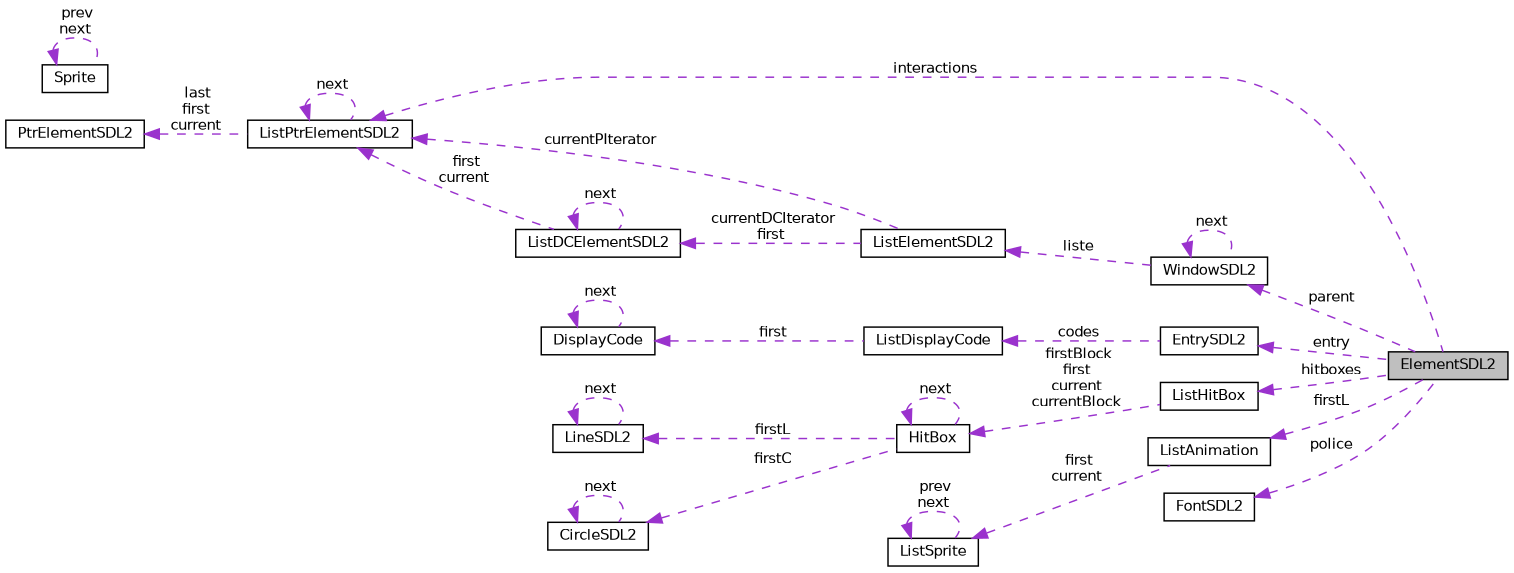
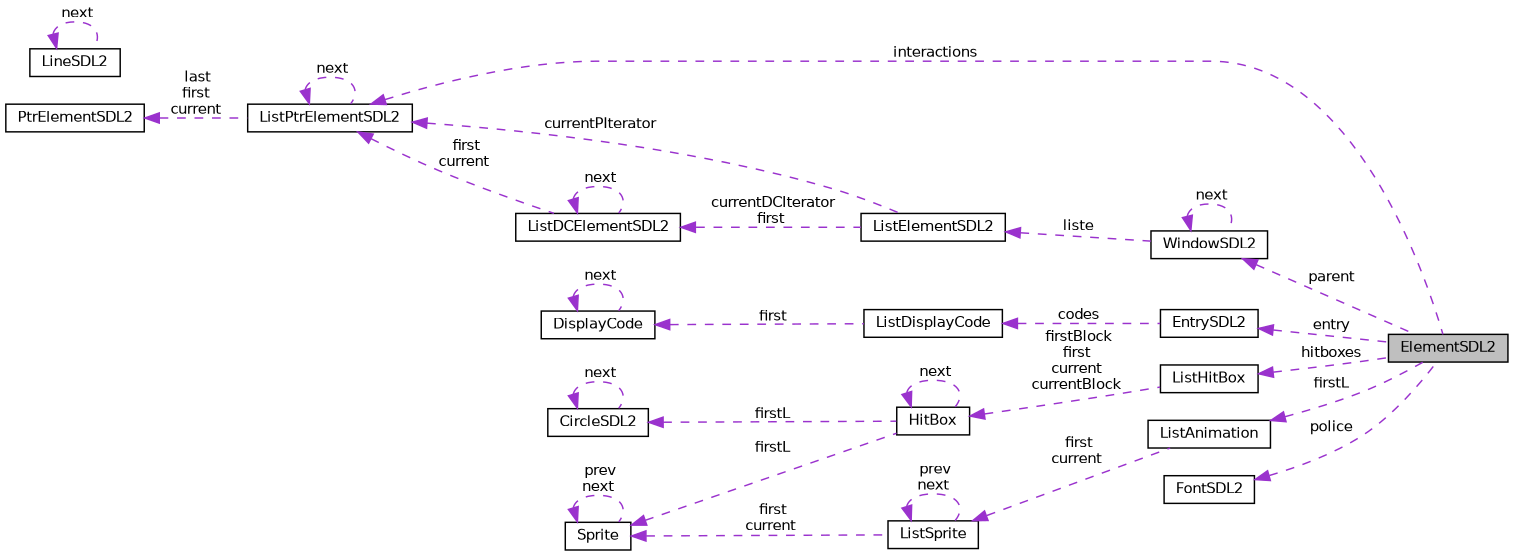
edge "HitBox" -> "LineSDL2": now "HitBox" -> "Sprite"
edge "HitBox" -> "CircleSDL2": label " firstC" -> " firstL"
edge "ListSprite" -> "Sprite": added, label "first current"
